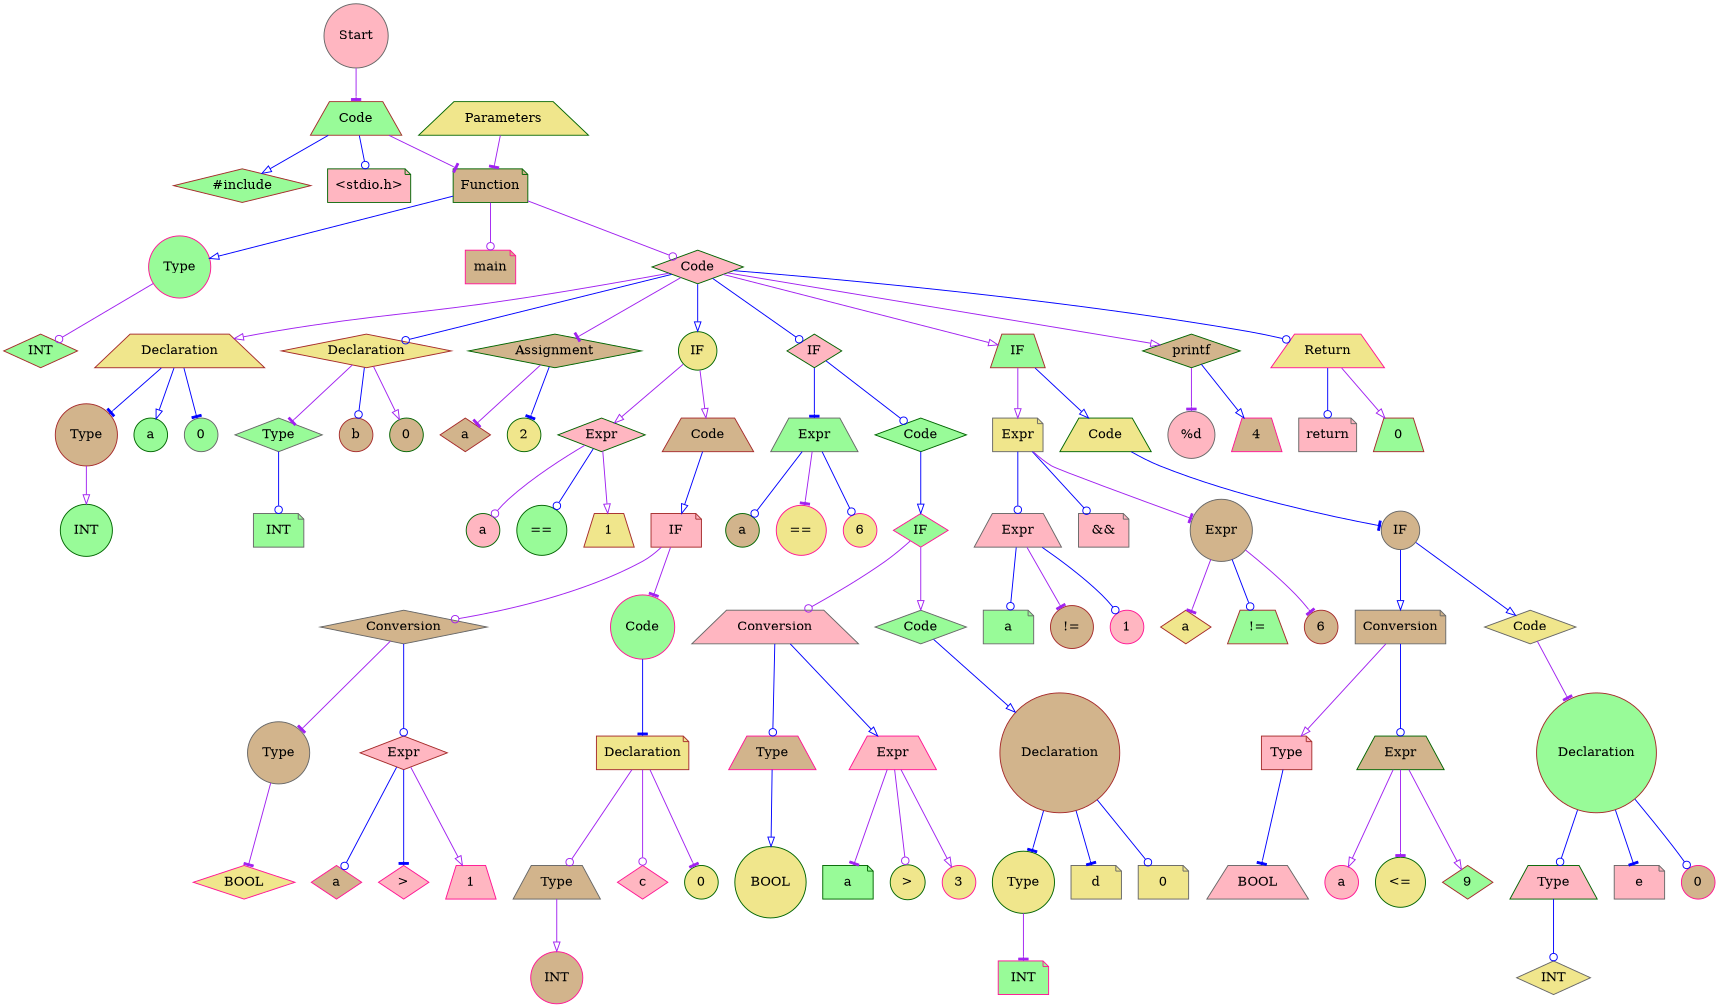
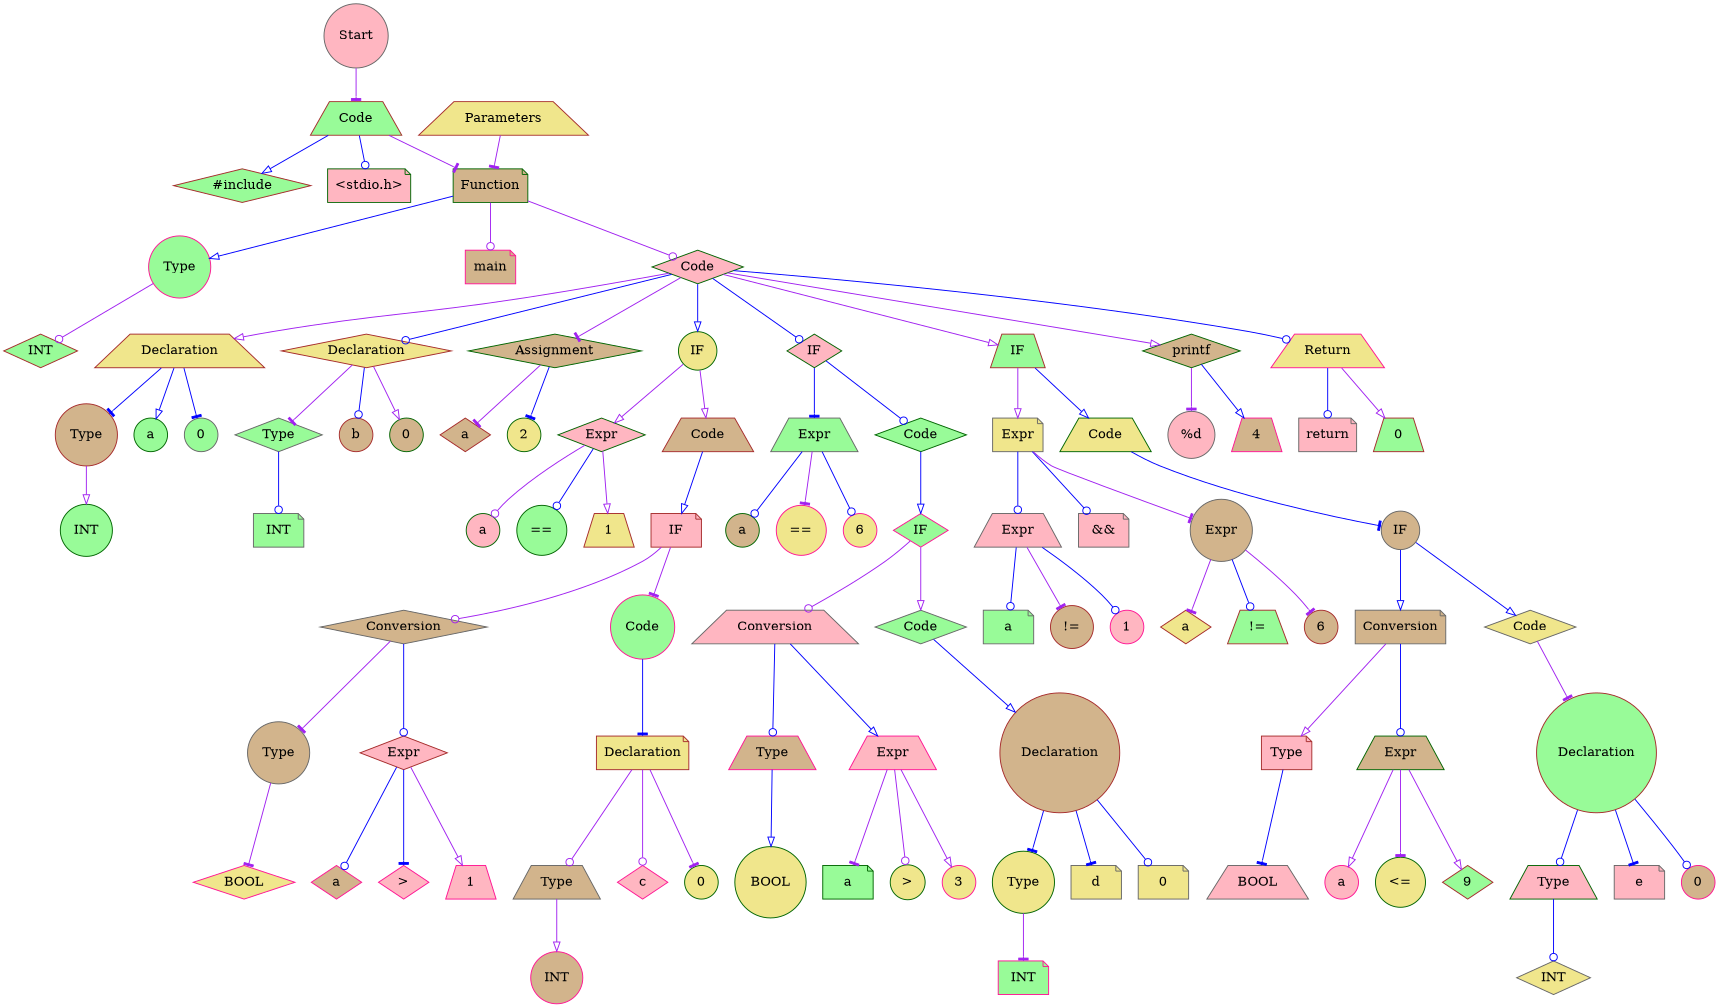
node "Parameters": color darkgreen -> brown
